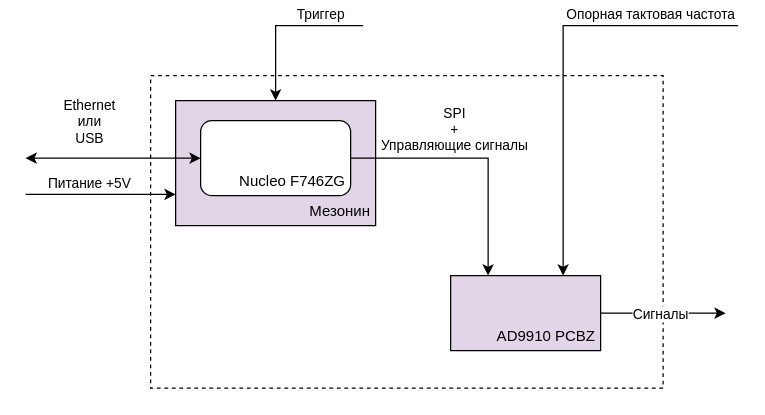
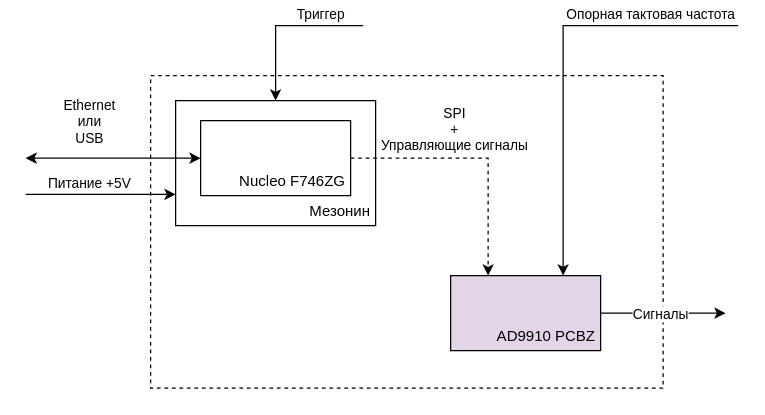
node "Nucleo F746ZG": shape rounded rectangle -> rectangle
edge "Nucleo F746ZG" -> "AD9910 PCBZ": style solid -> dashed
node "Мезонин": fillcolor #e1d5e7 -> #ffffff
